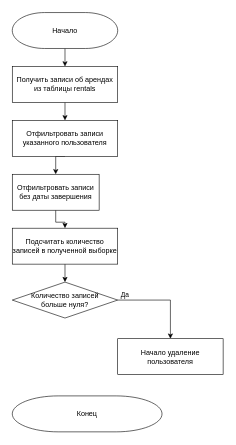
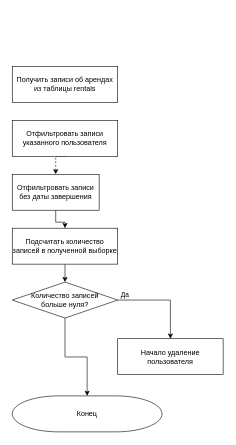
node "Начало": removed
edge "Начало" -> "Получить записи об арендах из таблицы rentals": removed
edge "Получить записи об арендах из таблицы rentals" -> "Отфильтровать записи указанного пользователя": removed
edge "Отфильтровать записи указанного пользователя" -> "Отфильтровать записи без даты завершения": style solid -> dashed
edge "Количество записей больше нуля?" -> "Конец": added
